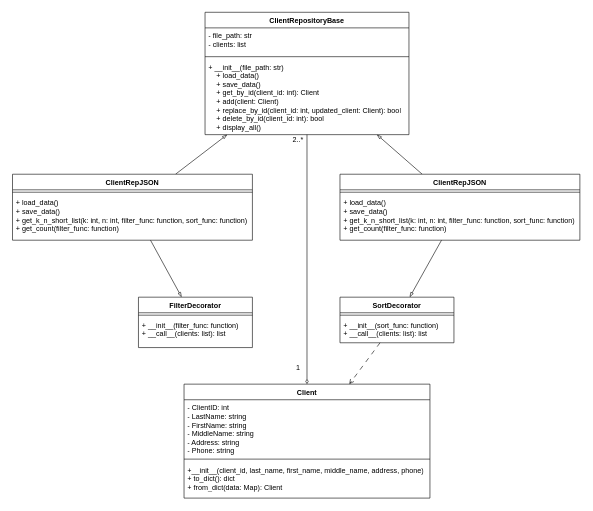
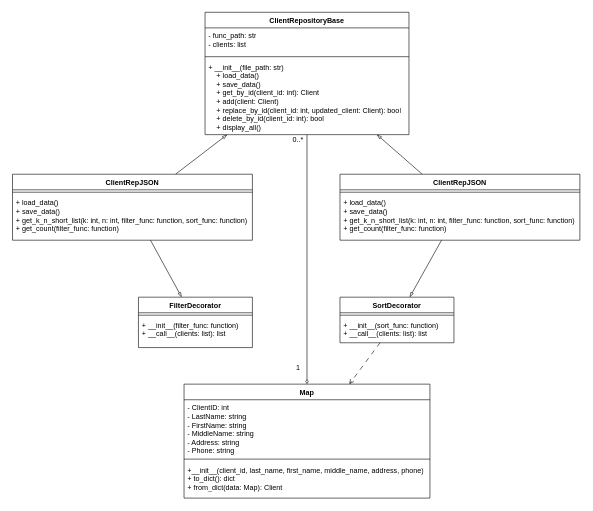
node "- file_path: str - clients: list": label "- file_path: str - clients: list" -> "- func_path: str - clients: list"
node "2..*": label "2..*" -> "0..*"
node "Client": label "Client" -> "Map"
